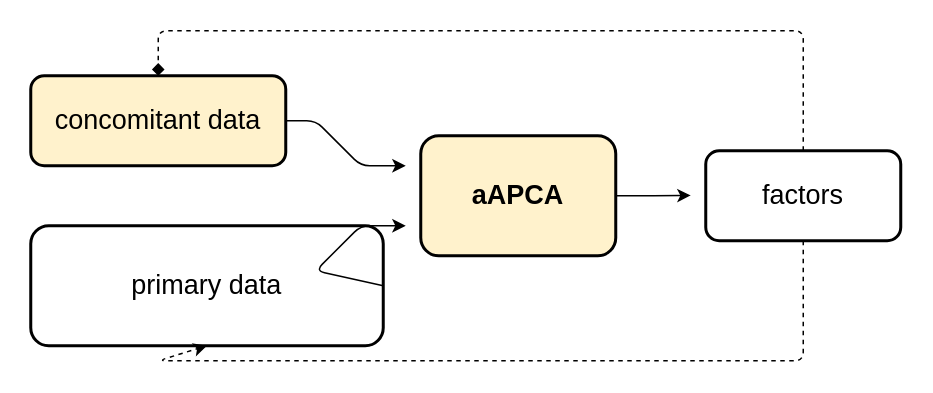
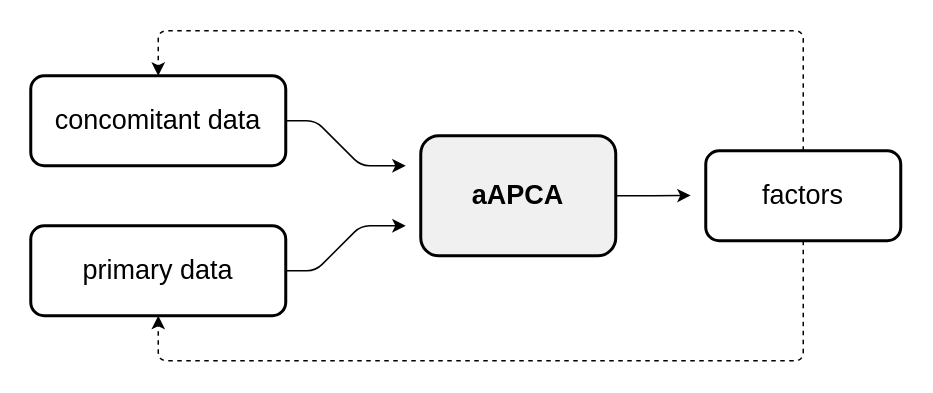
edge "factors" -> "concomitant data": arrowhead diamond -> classic
node "concomitant data": fillcolor #fff2cc -> #ffffff
node "aAPCA": fillcolor #fff2cc -> #f0f0f0
node "primary data": size 353x120 -> 255x90
